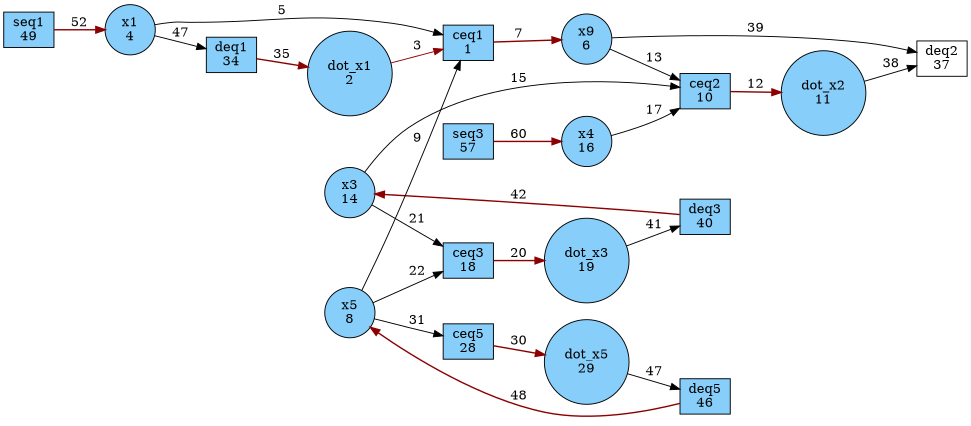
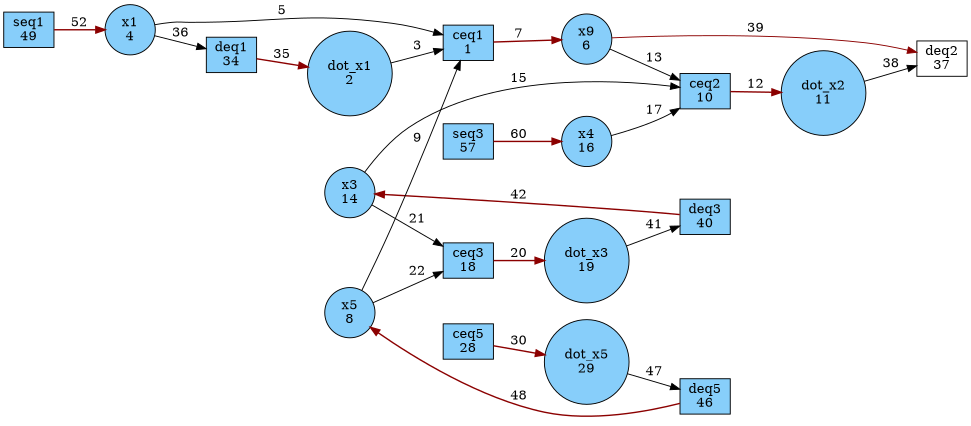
edge "x1 4" -> "deq1 34": label "47" -> "36"
edge "x9 6" -> "deq2 37": color black -> red4
edge "dot_x1 2" -> "ceq1 1": color red4 -> black
edge "x5 8" -> "ceq5 28": removed, label "31"
